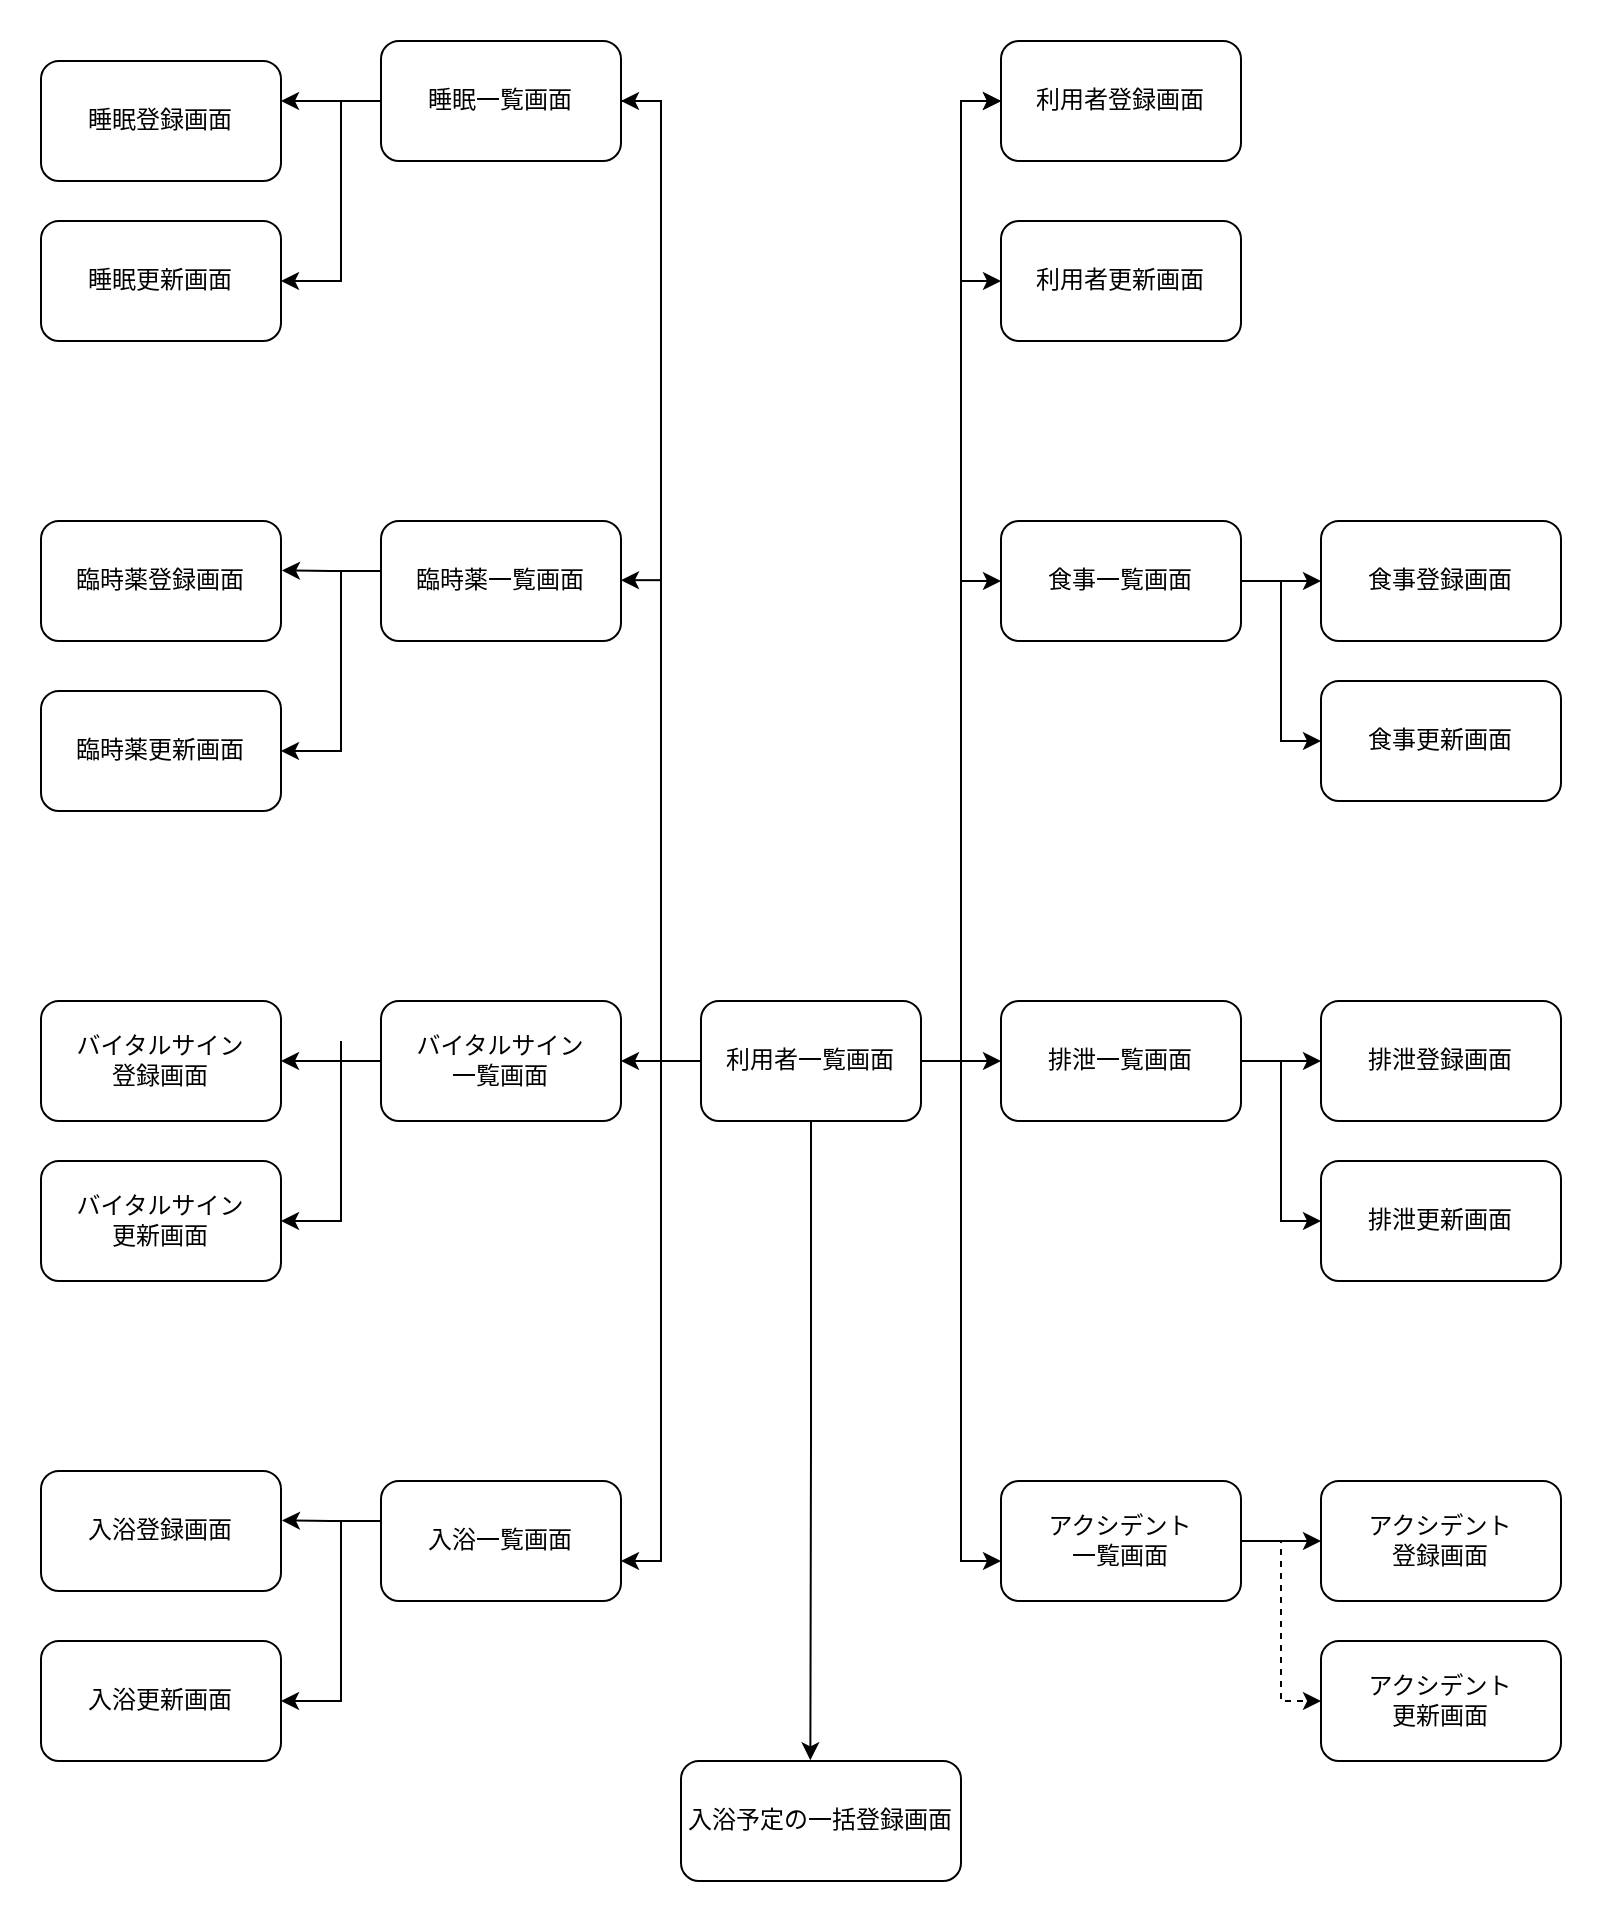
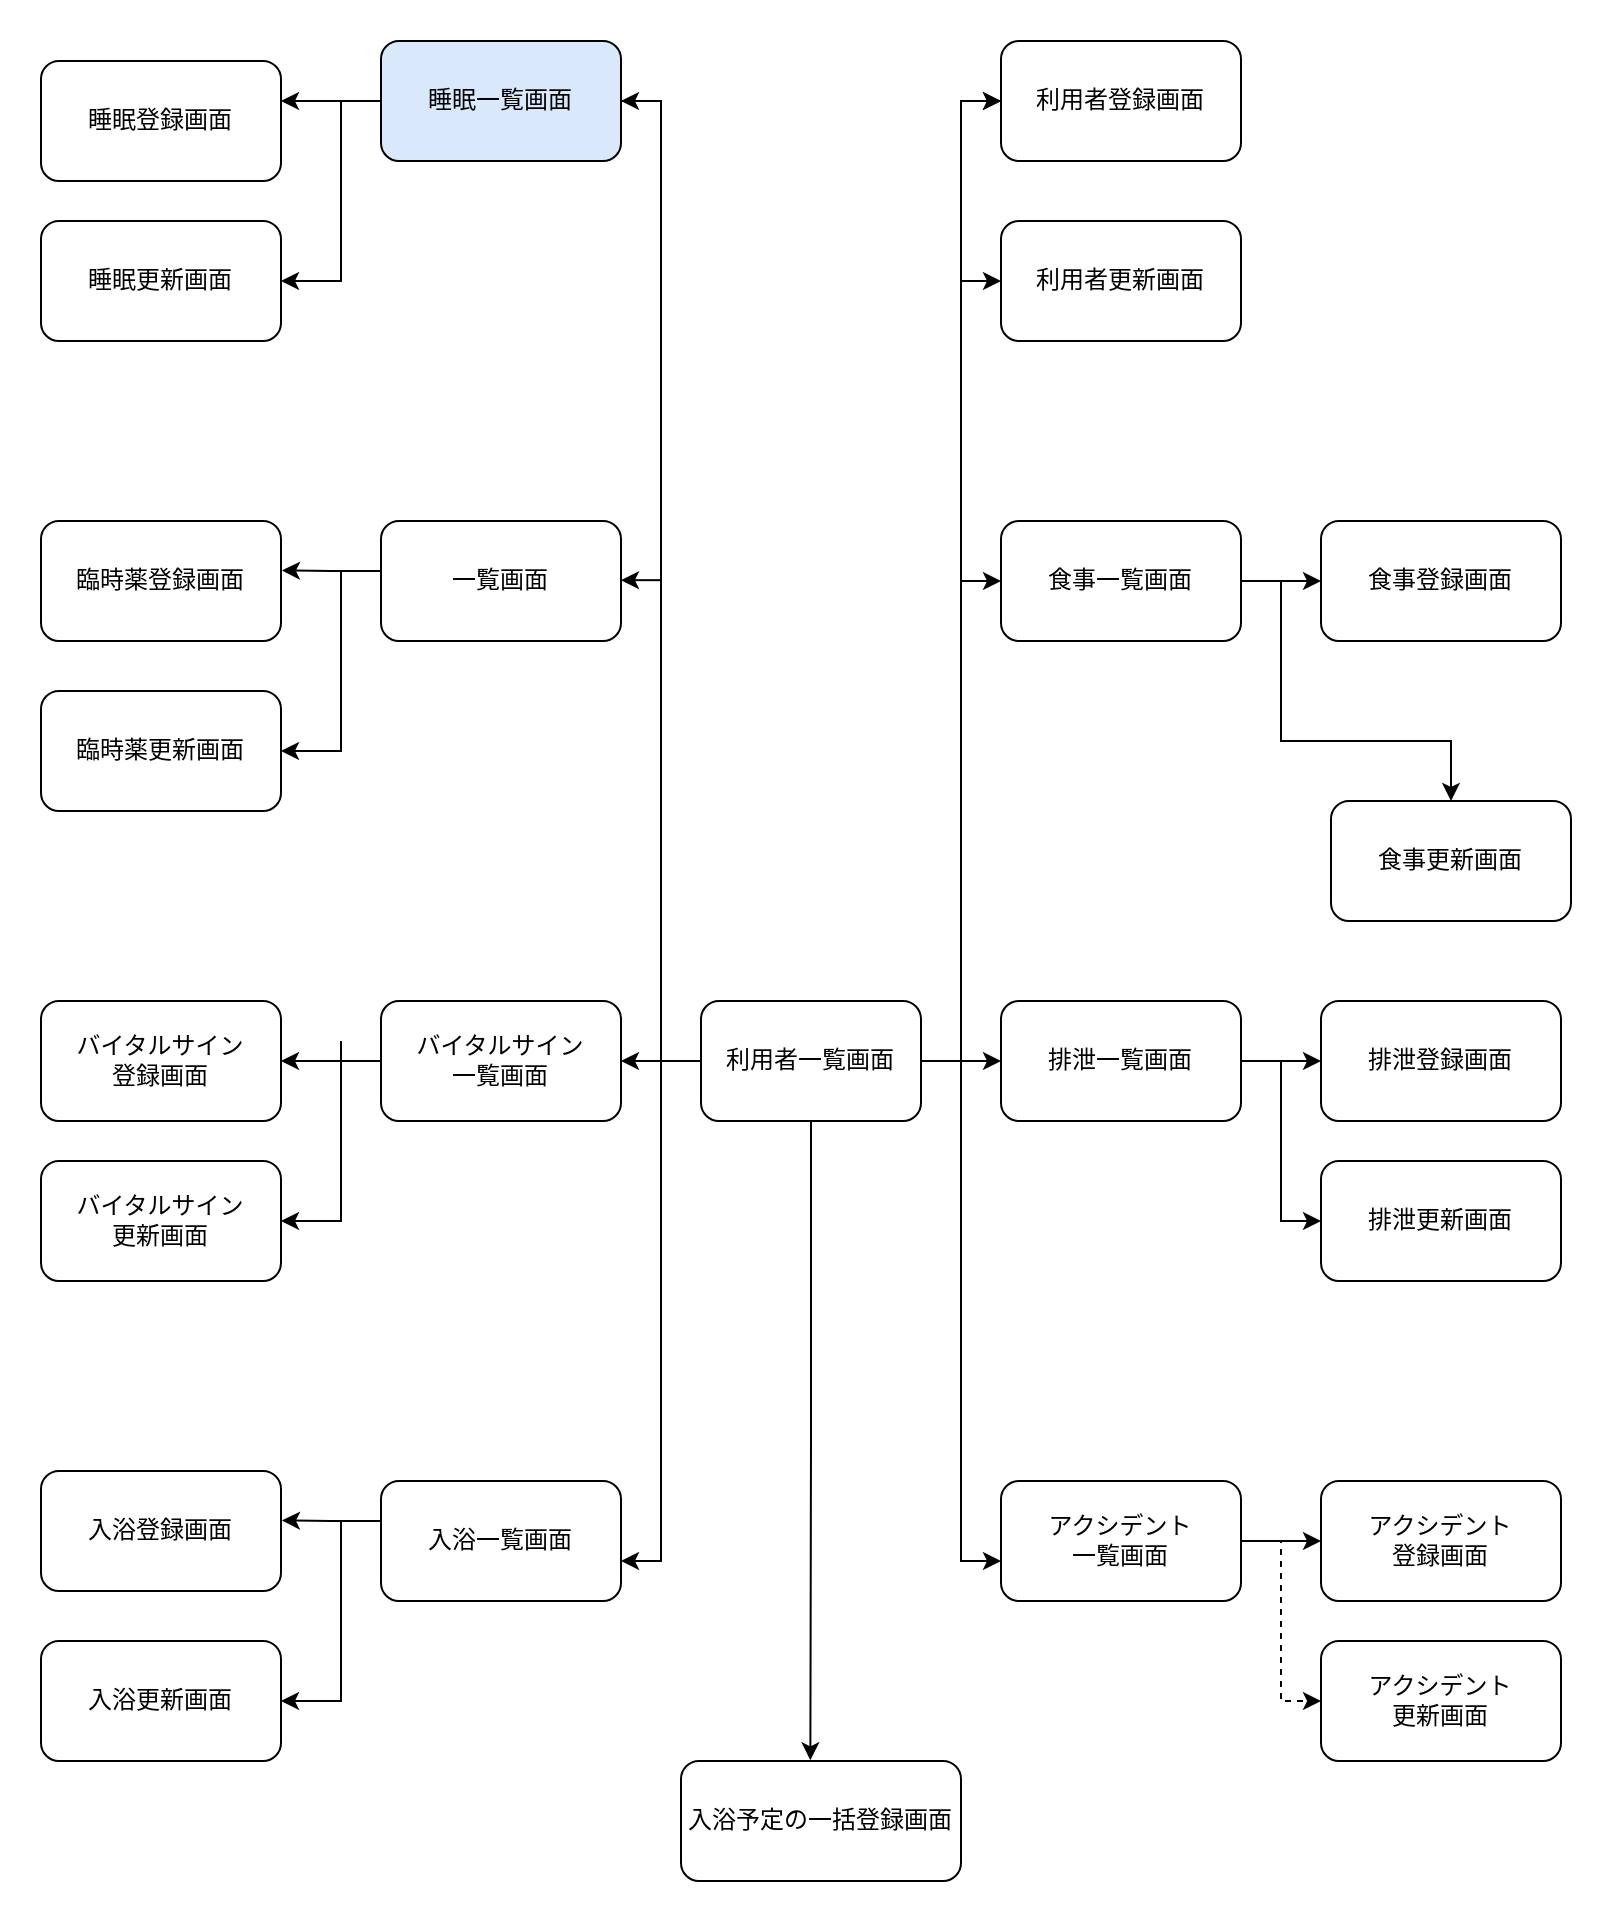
node "睡眠一覧画面": fillcolor #ffffff -> #dae8fc
node "臨時薬一覧画面": label "臨時薬一覧画面" -> "一覧画面"
node "食事更新画面": moved (1441, 741) -> (1451, 861)
